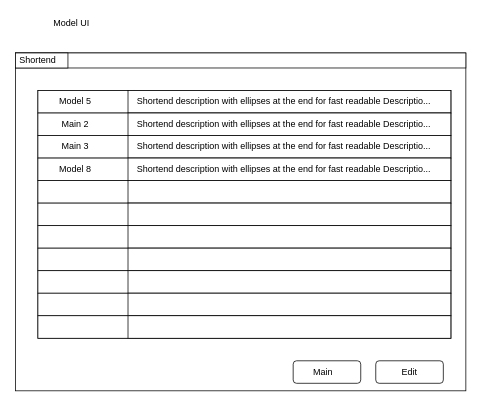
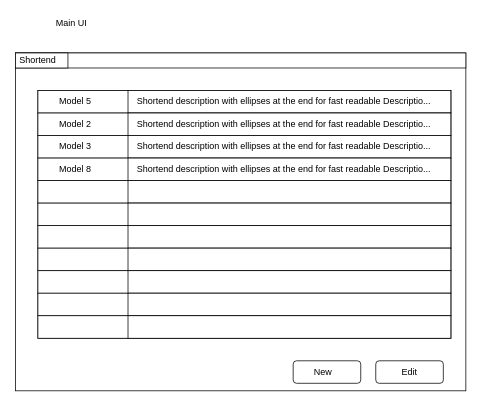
node "Model UI": label "Model UI" -> "Main UI"
node "Main 2": label "Main 2" -> "Model 2"
node "Main 3": label "Main 3" -> "Model 3"
node "Main": label "Main" -> "New"
